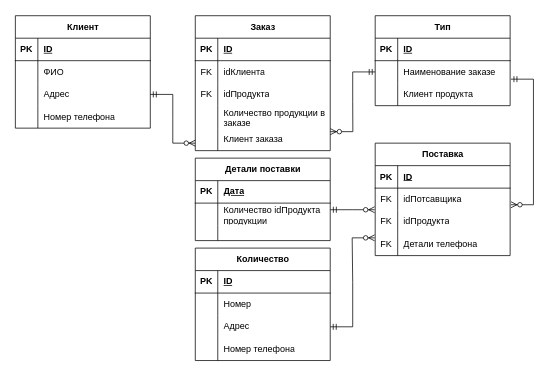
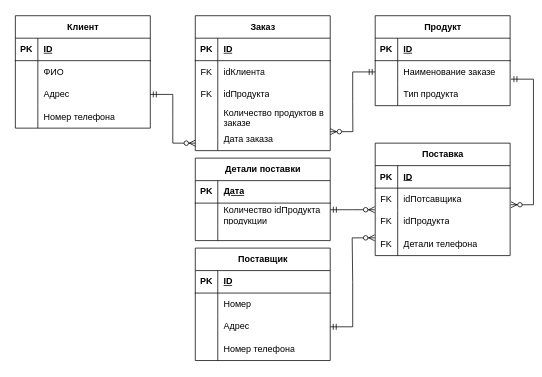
node "Тип": label "Тип" -> "Продукт"
node "Клиент продукта": label "Клиент продукта" -> "Тип продукта"
node "Количество продукции в заказе": label "Количество продукции в заказе" -> "Количество продуктов в заказе"
node "Клиент заказа": label "Клиент заказа" -> "Дата заказа"
node "Количество": label "Количество" -> "Поставщик"
